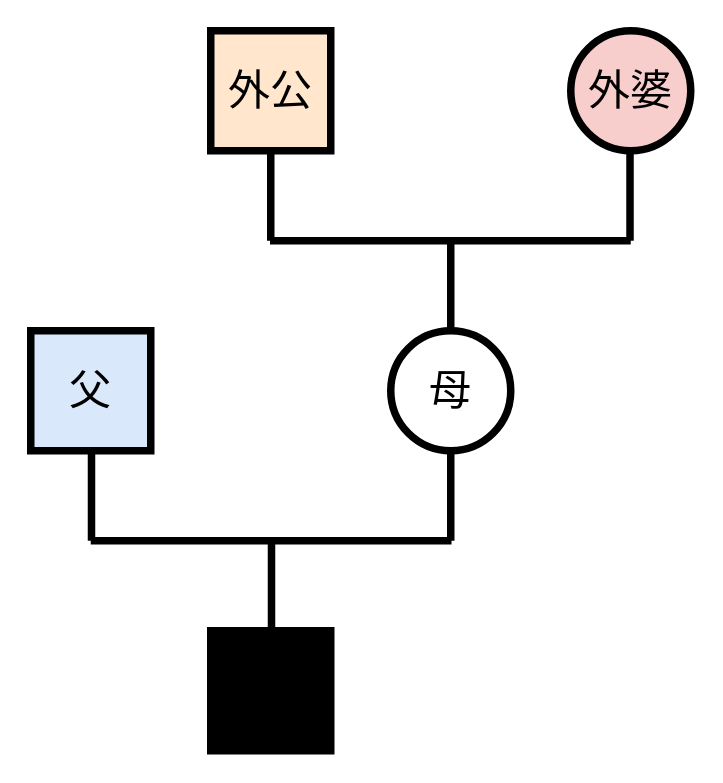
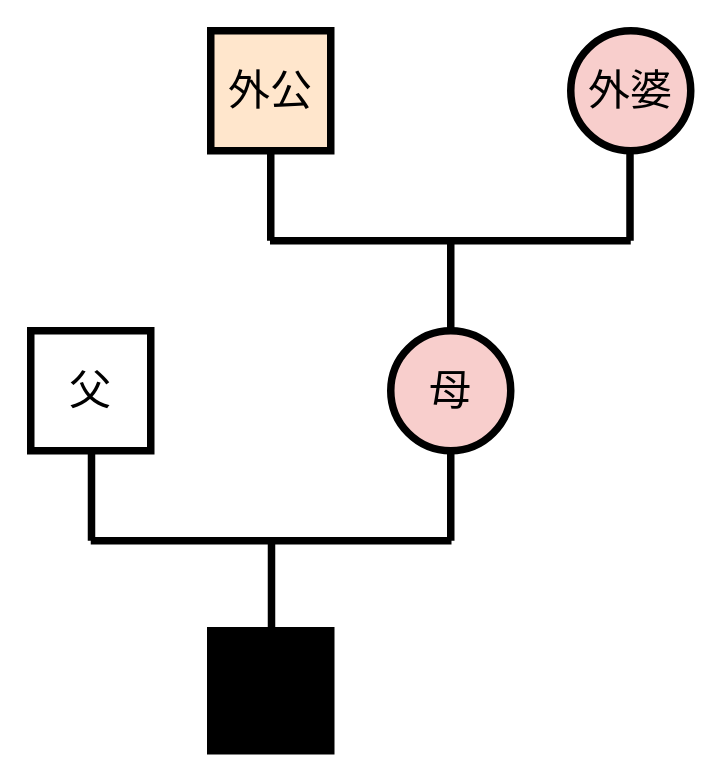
node "父": fillcolor #dae8fc -> #ffffff
node "母": fillcolor #ffffff -> #f8cecc
